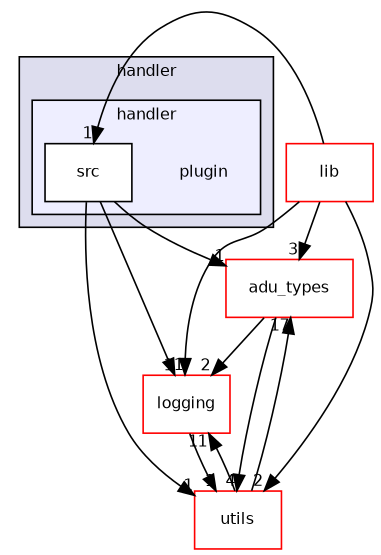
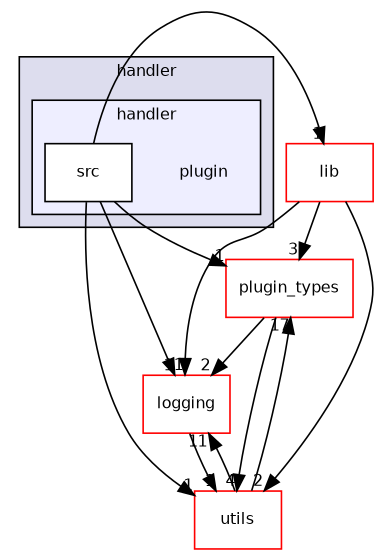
edge "lib" -> "src": reversed
node "adu_types": label "adu_types" -> "plugin_types"
